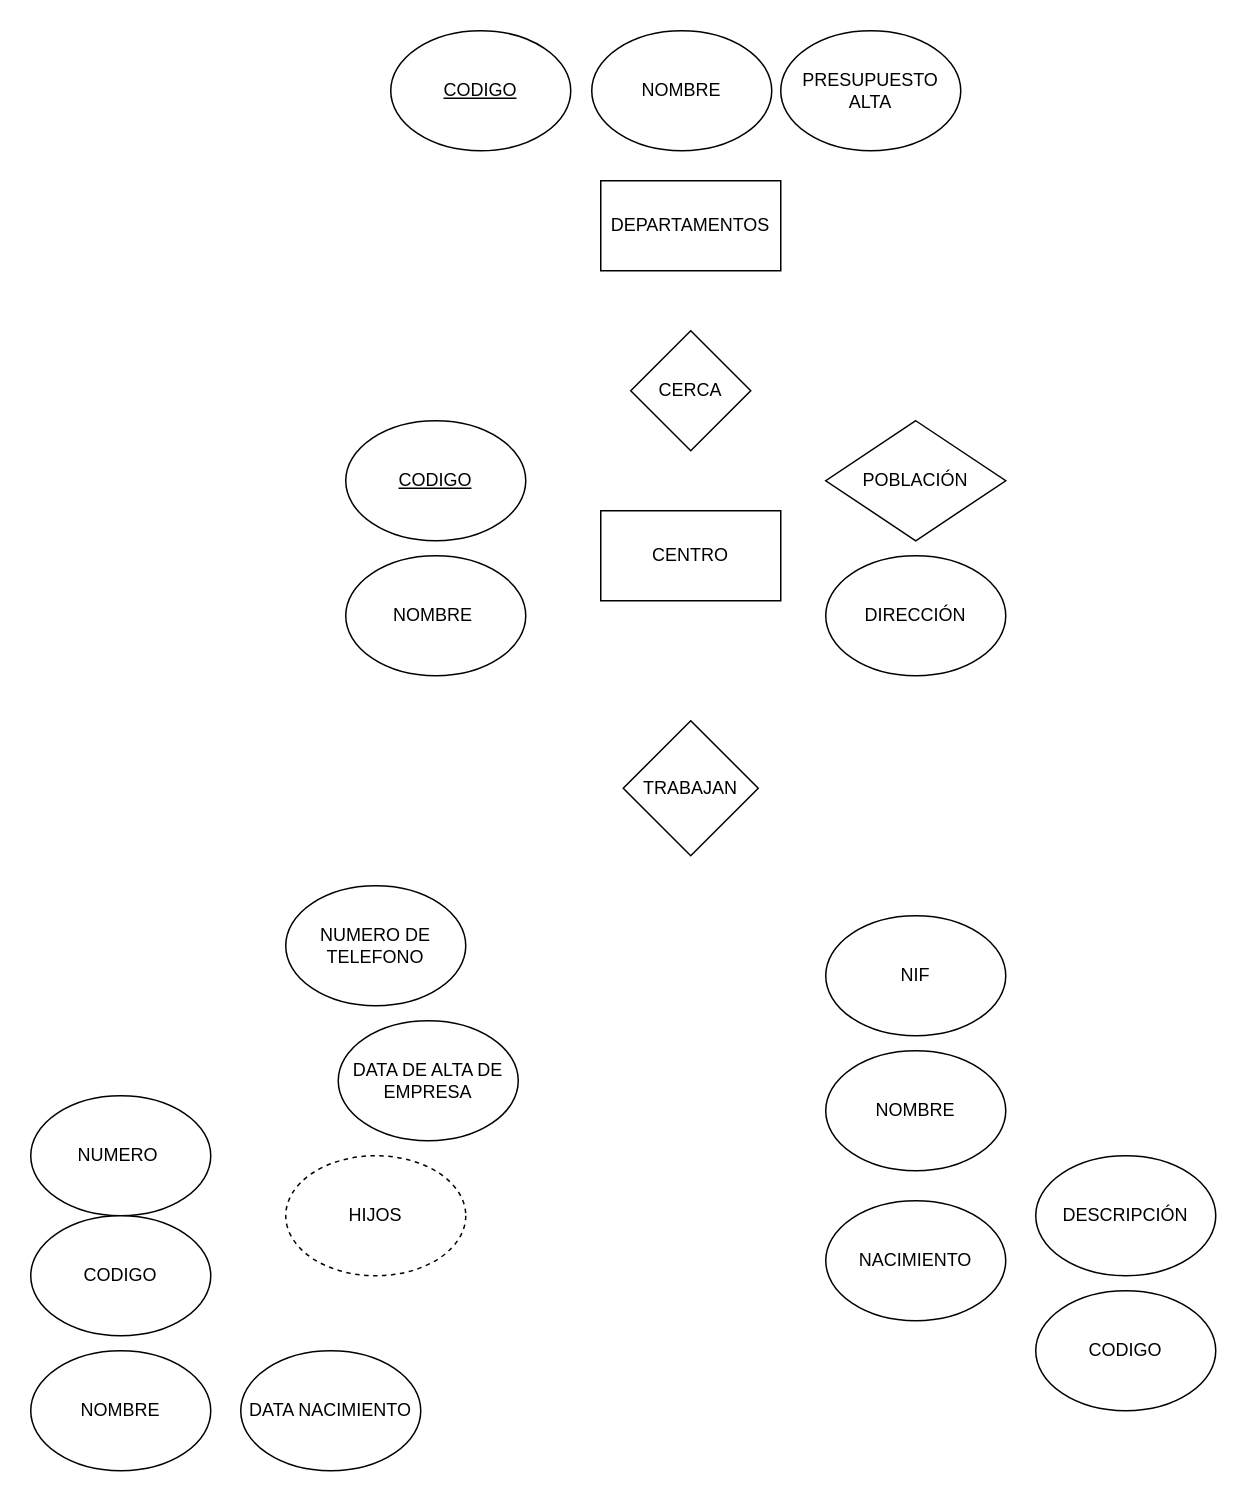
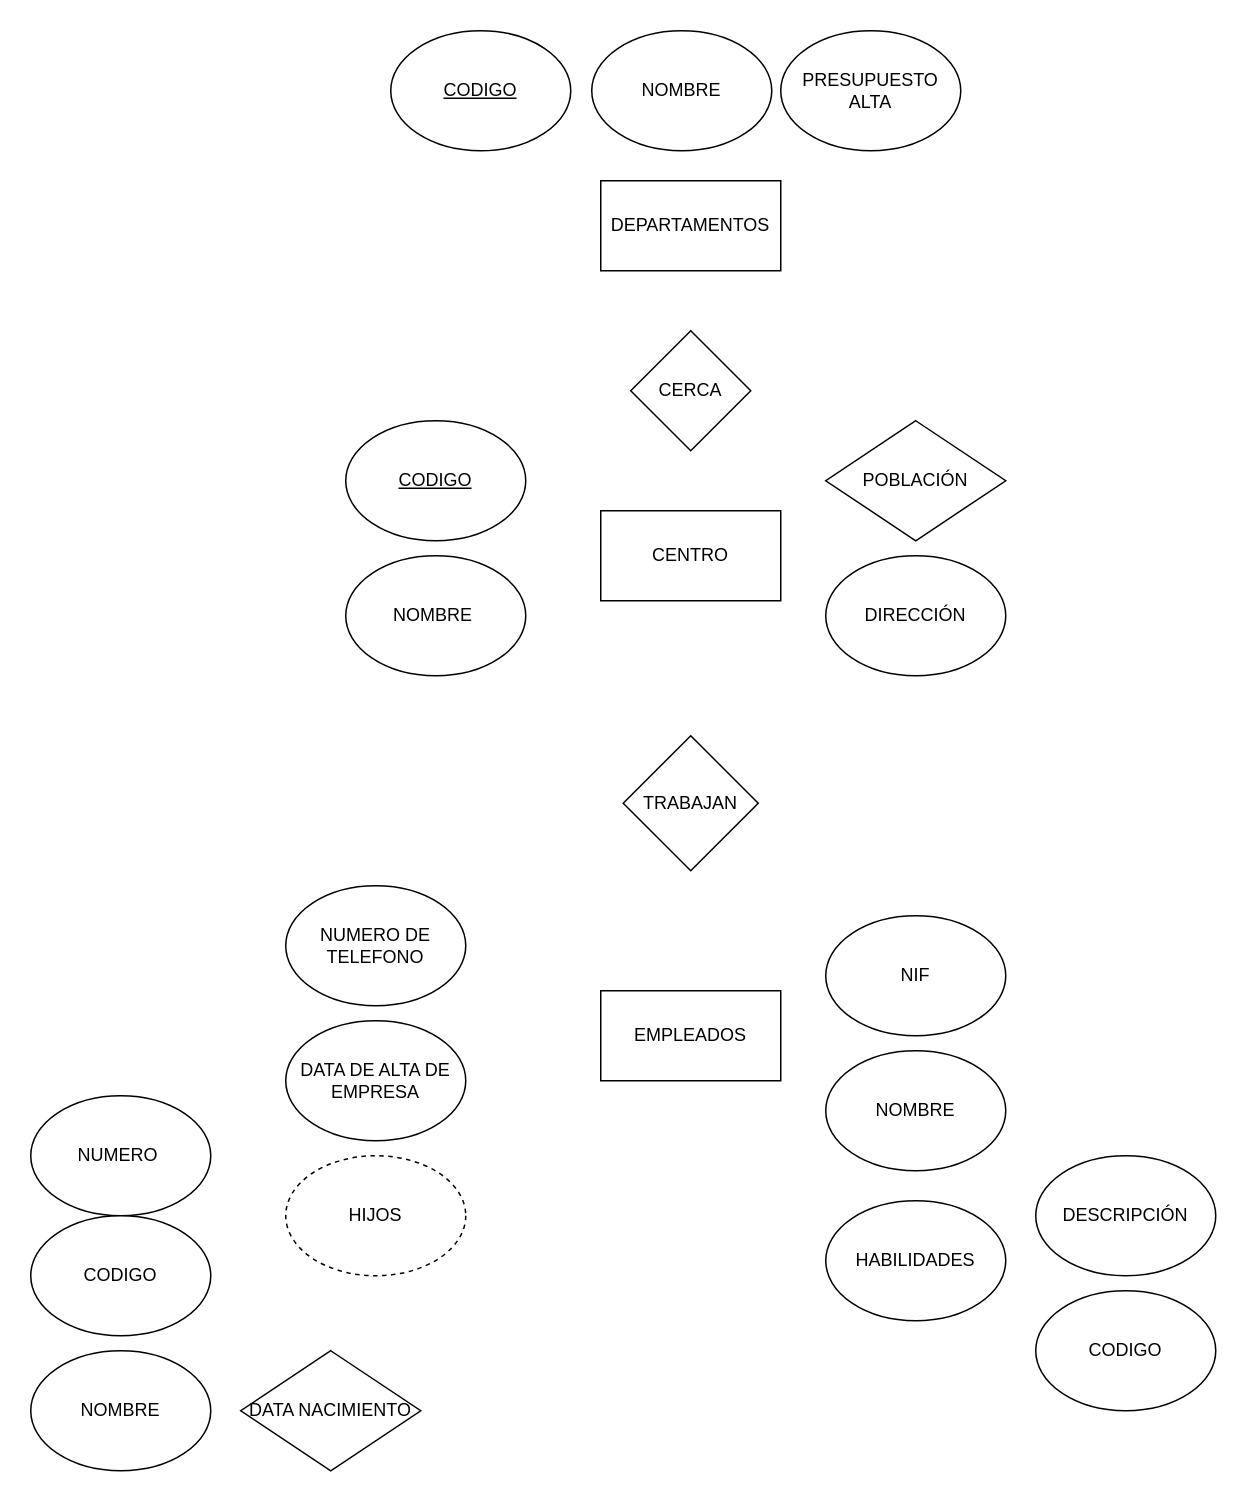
node "TRABAJAN": moved (691, 788) -> (691, 803)
node "EMPLEADOS": added
node "DATA DE ALTA DE EMPRESA": moved (428, 1081) -> (376, 1081)
node "NACIMIENTO": label "NACIMIENTO" -> "HABILIDADES"
node "DATA NACIMIENTO": shape ellipse -> diamond
